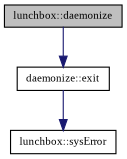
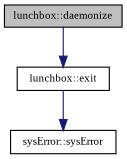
node "daemonize::exit": label "daemonize::exit" -> "lunchbox::exit"
node "lunchbox::sysError": label "lunchbox::sysError" -> "sysError::sysError"
